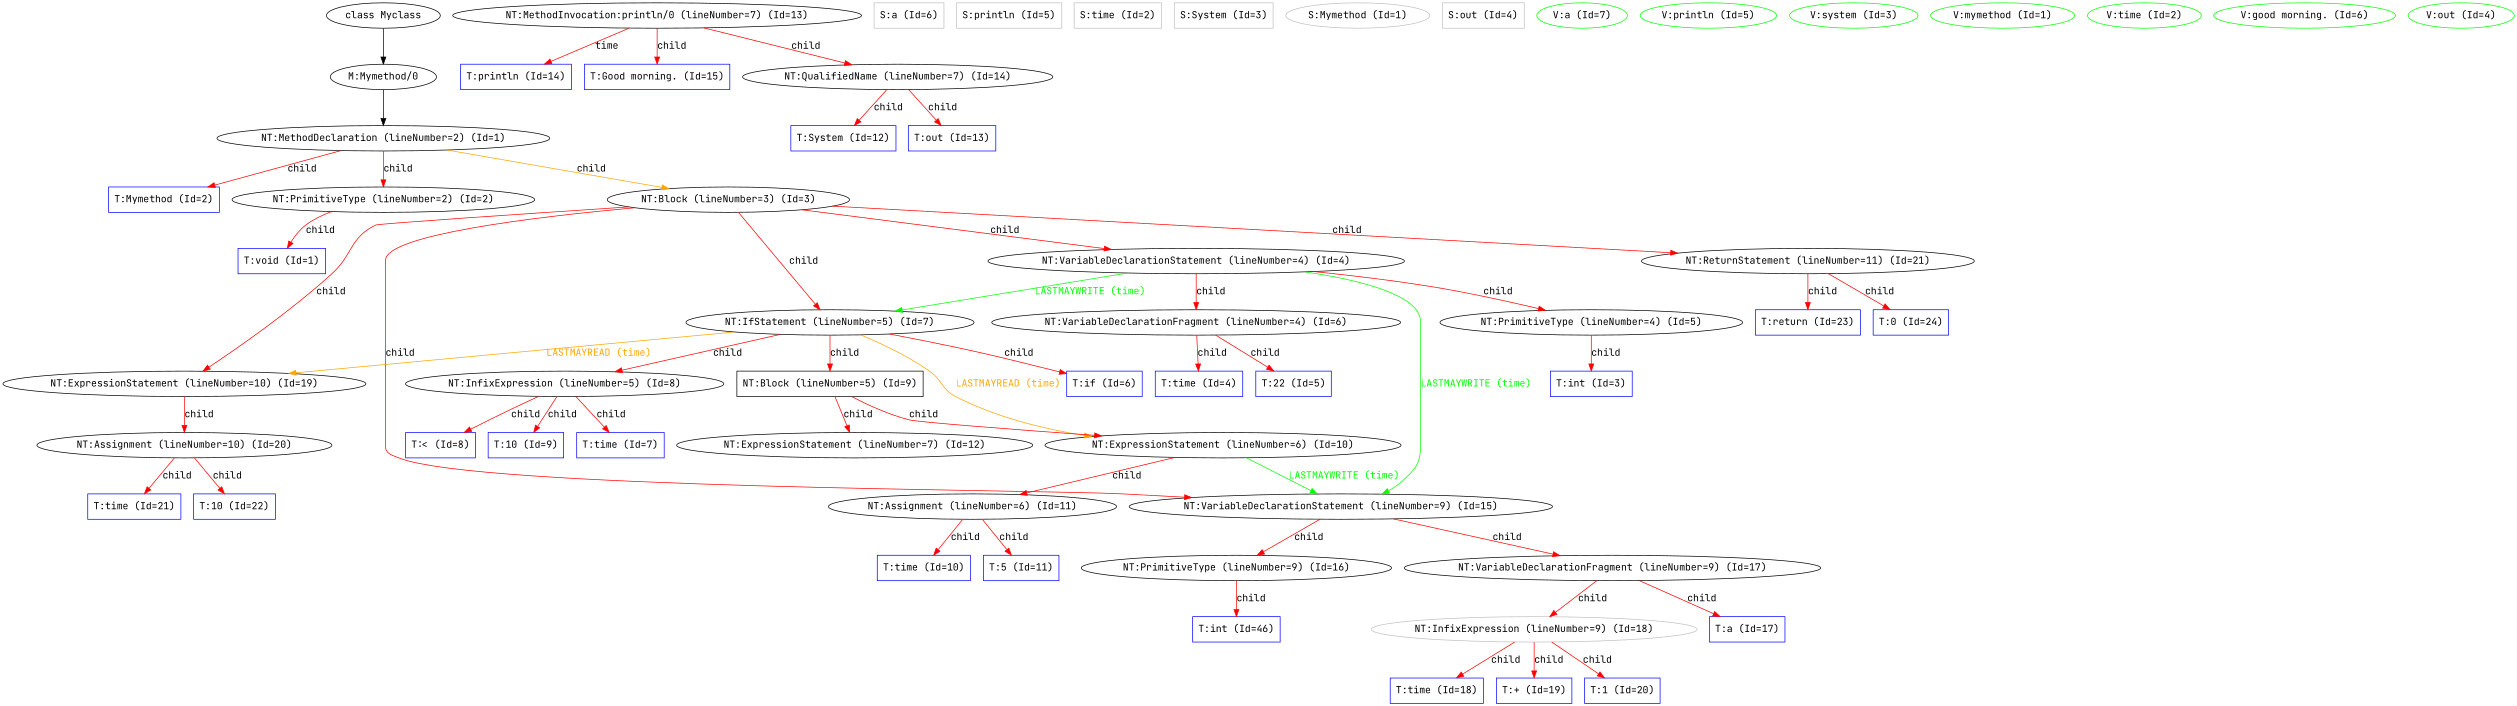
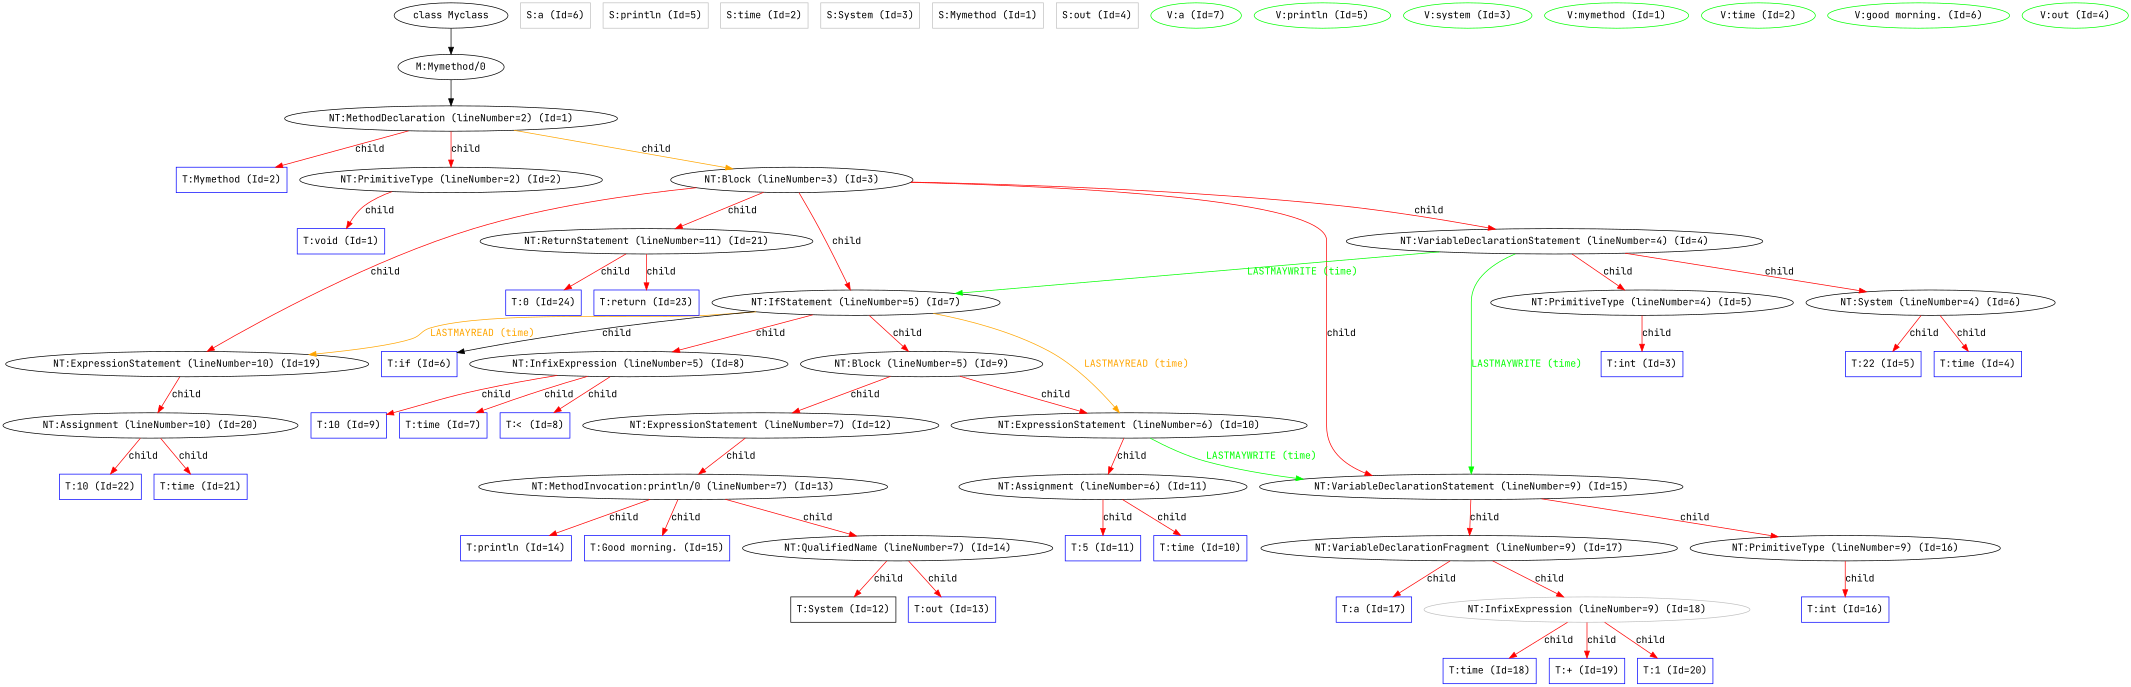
node "S:Mymethod (Id=1)": shape ellipse -> box
edge "NT:MethodInvocation:println/0 (lineNumber=7) (Id=13)" -> "T:println (Id=14)": label "time" -> "child"
node "T:System (Id=12)": color blue -> black
node "NT:VariableDeclarationFragment (lineNumber=4) (Id=6)": label "NT:VariableDeclarationFragment (lineNumber=4) (Id=6)" -> "NT:System (lineNumber=4) (Id=6)"
edge "NT:IfStatement (lineNumber=5) (Id=7)" -> "T:if (Id=6)": color red -> black
node "NT:Block (lineNumber=5) (Id=9)": shape box -> ellipse
edge "NT:ExpressionStatement (lineNumber=7) (Id=12)" -> "NT:MethodInvocation:println/0 (lineNumber=7) (Id=13)": added, label "child"
node "T:int (Id=46)": label "T:int (Id=46)" -> "T:int (Id=16)"
